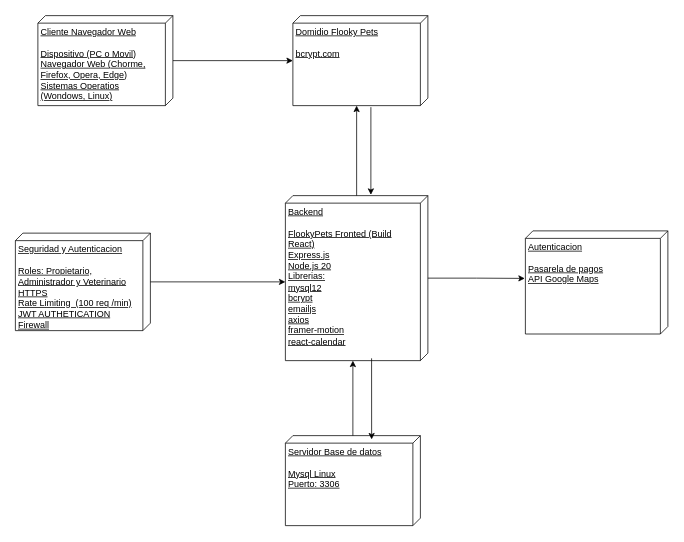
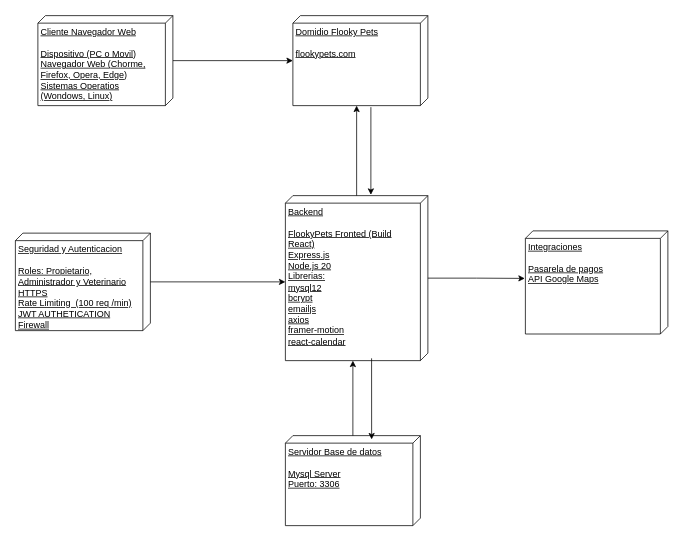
node "Domidio Flooky Pets bcrypt.com": label "Domidio Flooky Pets bcrypt.com" -> "Domidio Flooky Pets flookypets.com"
node "Autenticacion Pasarela de pagos API Google Maps": label "Autenticacion Pasarela de pagos API Google Maps" -> "Integraciones Pasarela de pagos API Google Maps"
node "Servidor Base de datos Mysql Linux Puerto: 3306": label "Servidor Base de datos Mysql Linux Puerto: 3306" -> "Servidor Base de datos Mysql Server Puerto: 3306"
